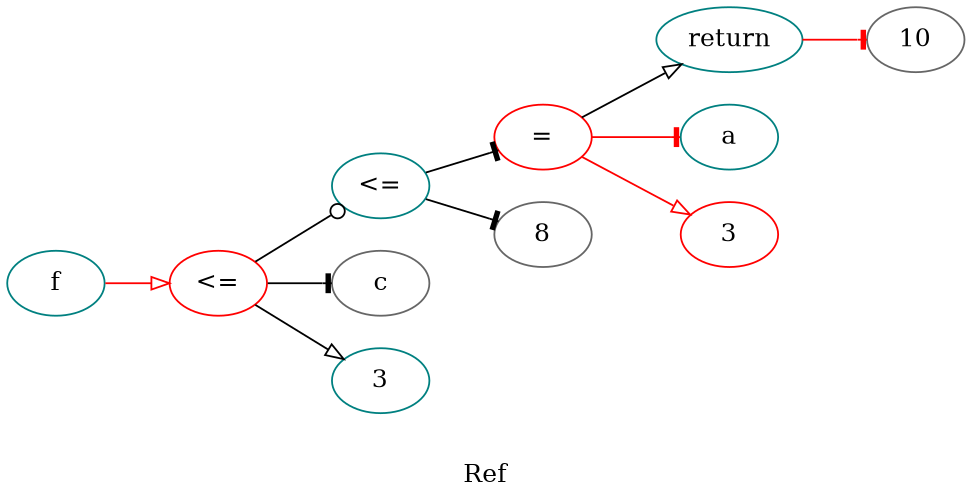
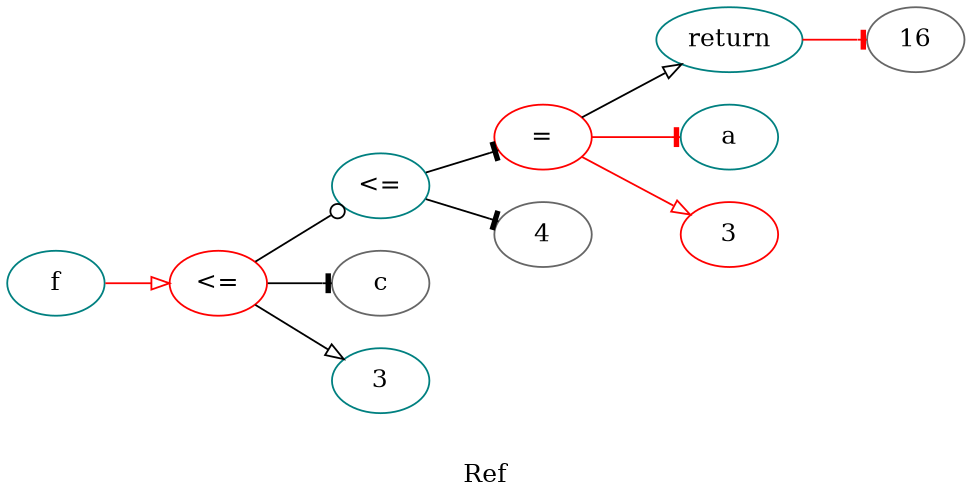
node "10": label "10" -> "16"
node "8": label "8" -> "4"
